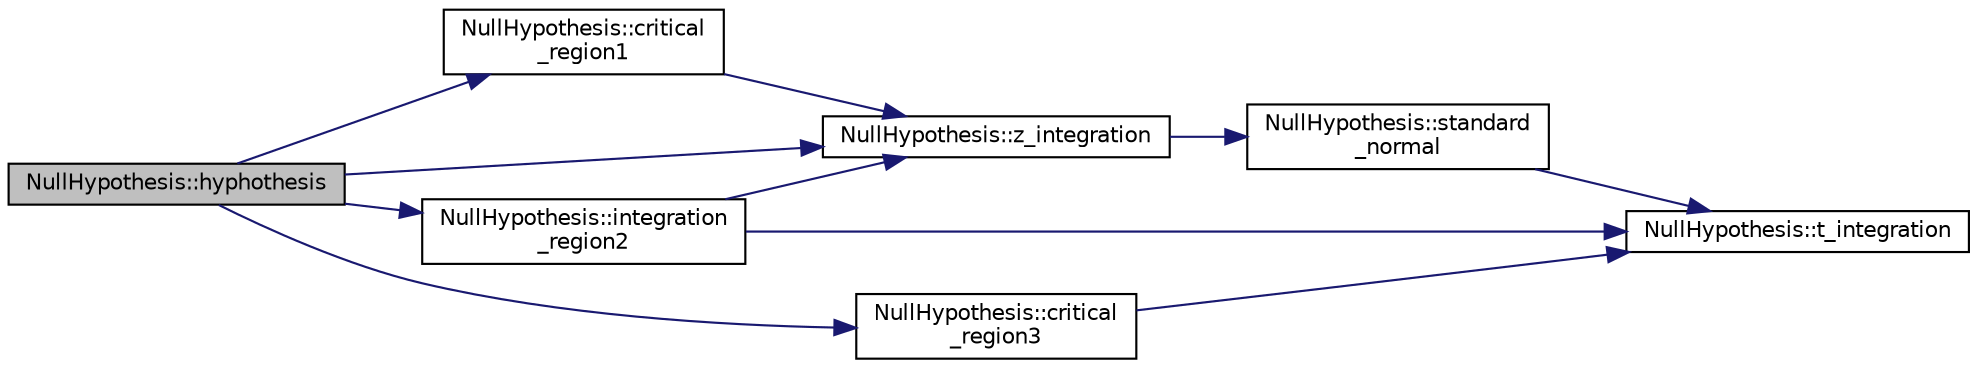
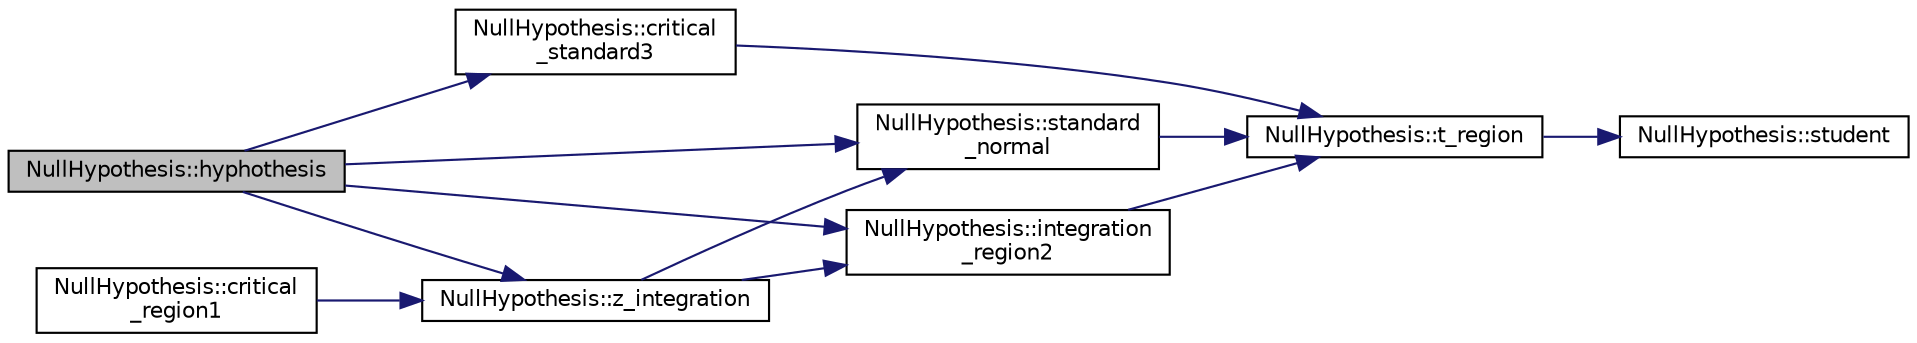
edge "NullHypothesis::hyphothesis" -> "NullHypothesis::critical _region1": now "NullHypothesis::hyphothesis" -> "NullHypothesis::standard _normal"
node "NullHypothesis::student": added
edge "NullHypothesis::integration _region2" -> "NullHypothesis::z_integration": reversed
node "NullHypothesis::t_integration": label "NullHypothesis::t_integration" -> "NullHypothesis::t_region"
node "NullHypothesis::critical _region3": label "NullHypothesis::critical _region3" -> "NullHypothesis::critical _standard3"
